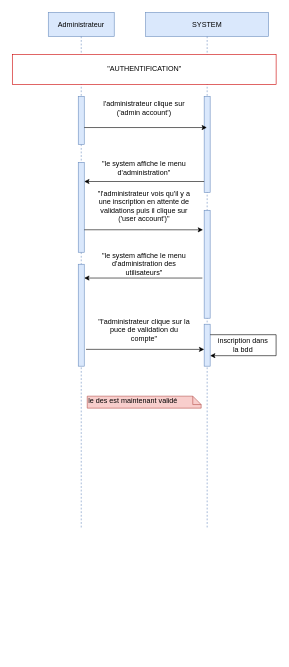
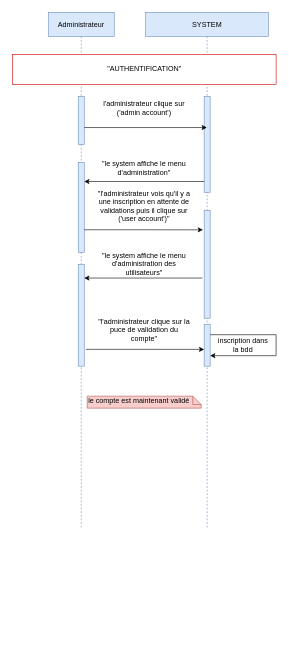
node "le des est maintenant validé": label "le des est maintenant validé" -> "le compte est maintenant validé"
